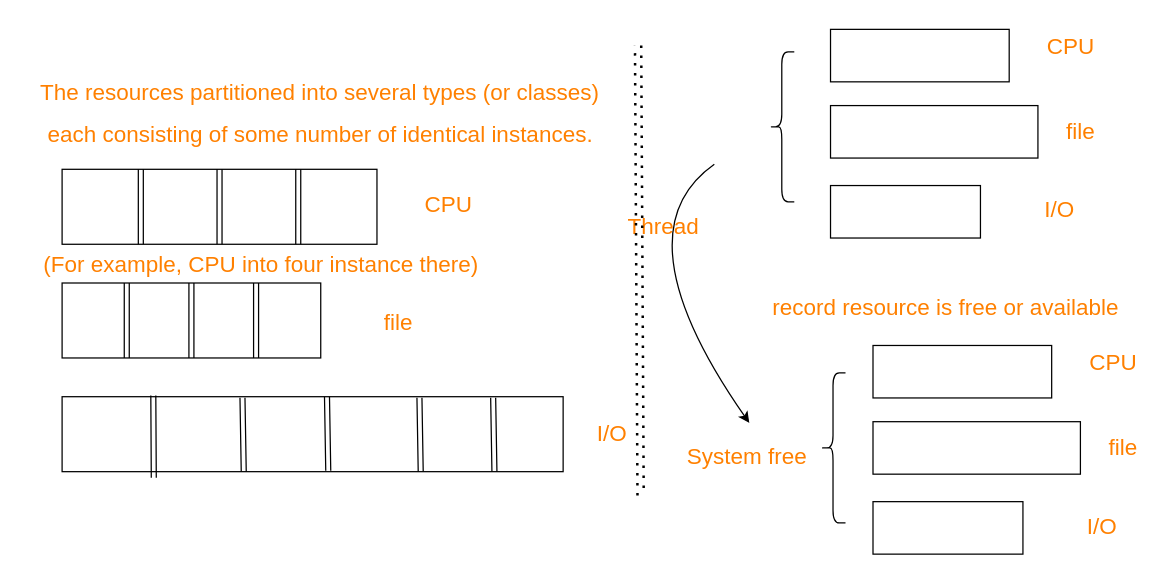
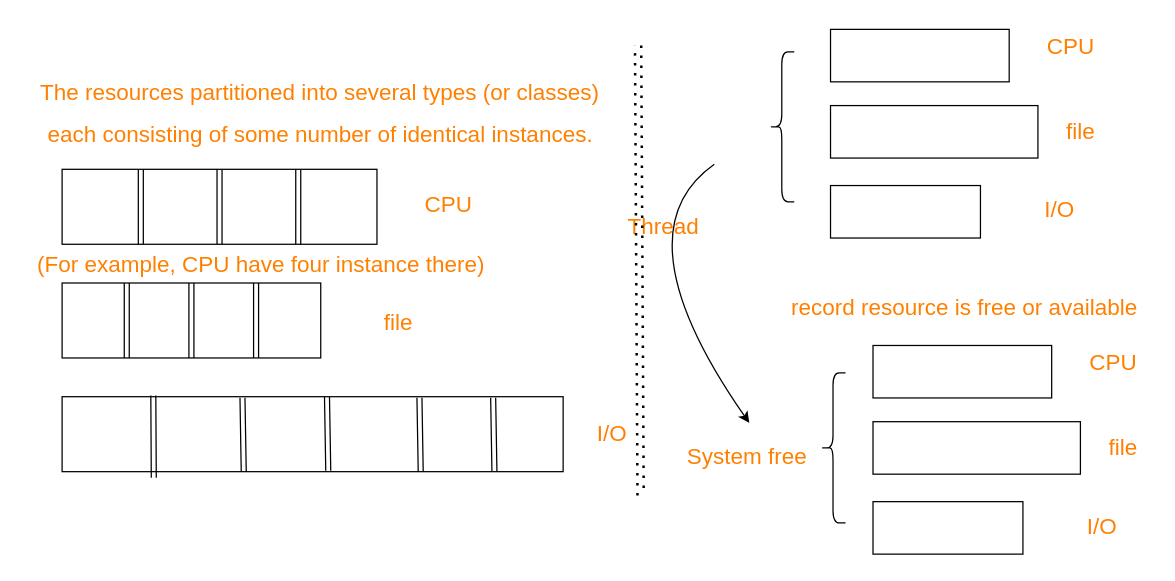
node "(For example, CPU into four instance there)": label "(For example, CPU into four instance there)" -> "(For example, CPU have four instance there)"
node "record resource is free or available": moved (945, 308) -> (964, 308)
